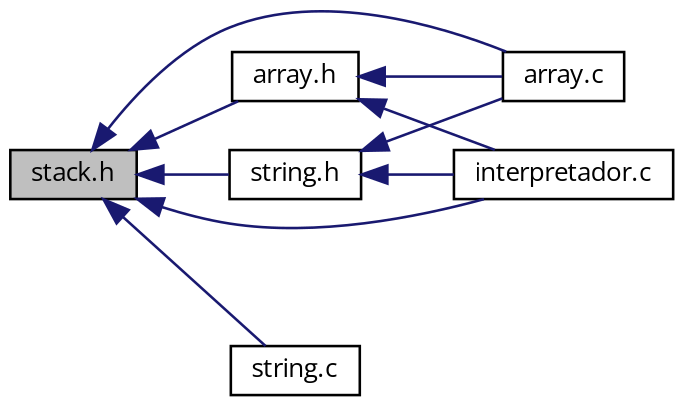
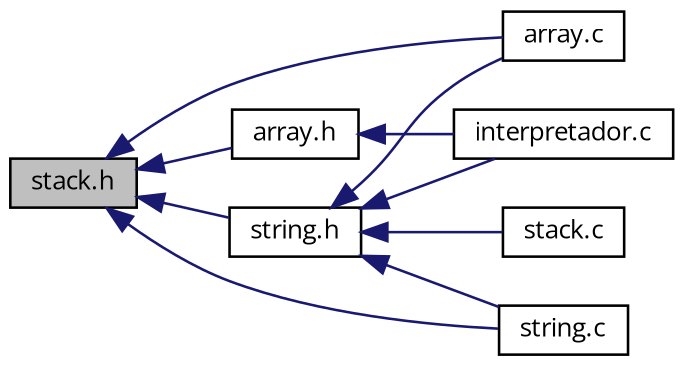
edge "array.c" -> "array.h": removed
edge "interpretador.c" -> "stack.h": removed
node "stack.c": added
edge "string.c" -> "string.h": added
